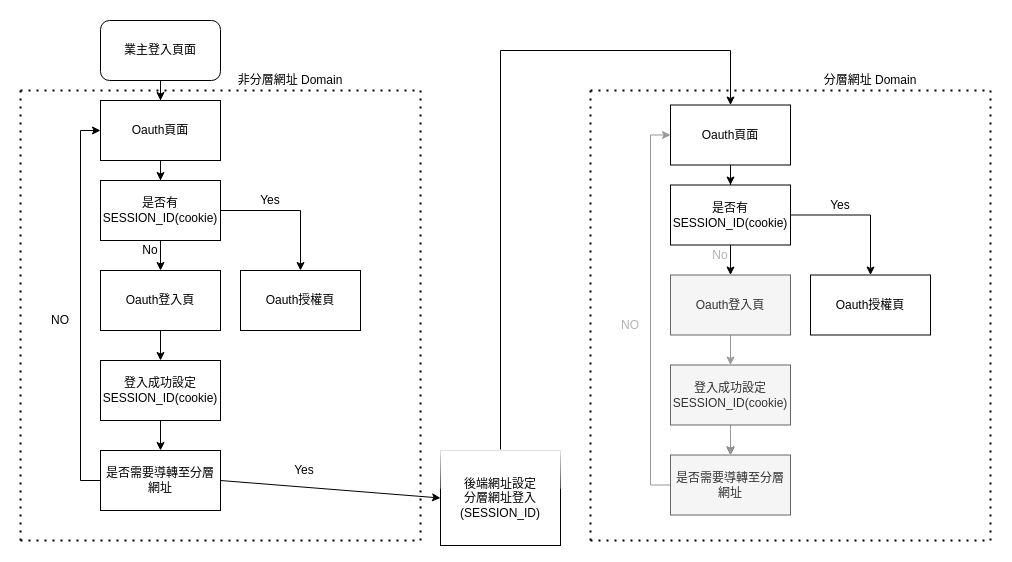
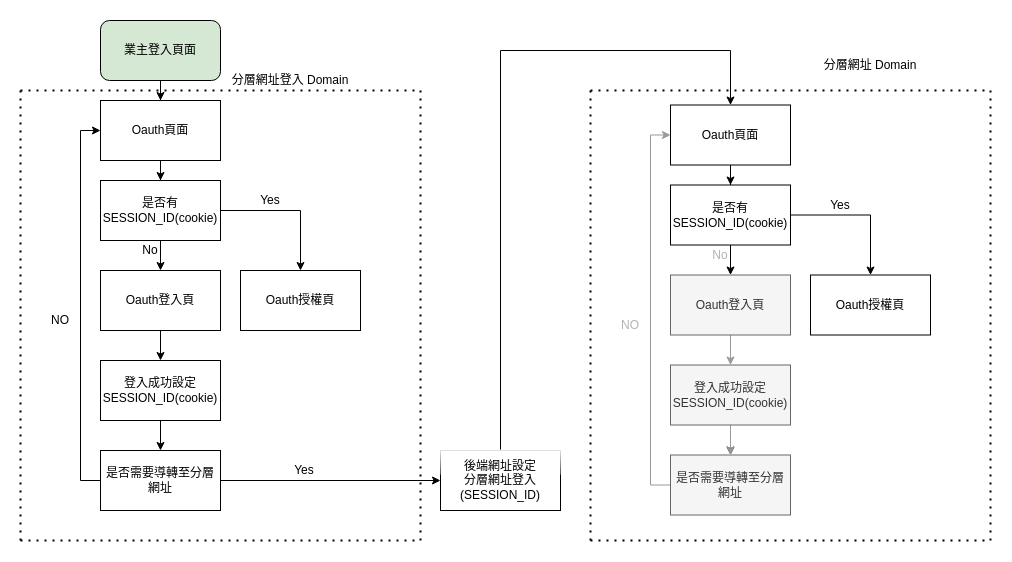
node "業主登入頁面": fillcolor #ffffff -> #d5e8d4
node "非分層網址 Domain": label "非分層網址 Domain" -> "分層網址登入 Domain"
node "分層網址 Domain": moved (871, 81) -> (871, 66)
node "後端網址設定 分層網址登入 (SESSION_ID)": size 120x95 -> 120x60
